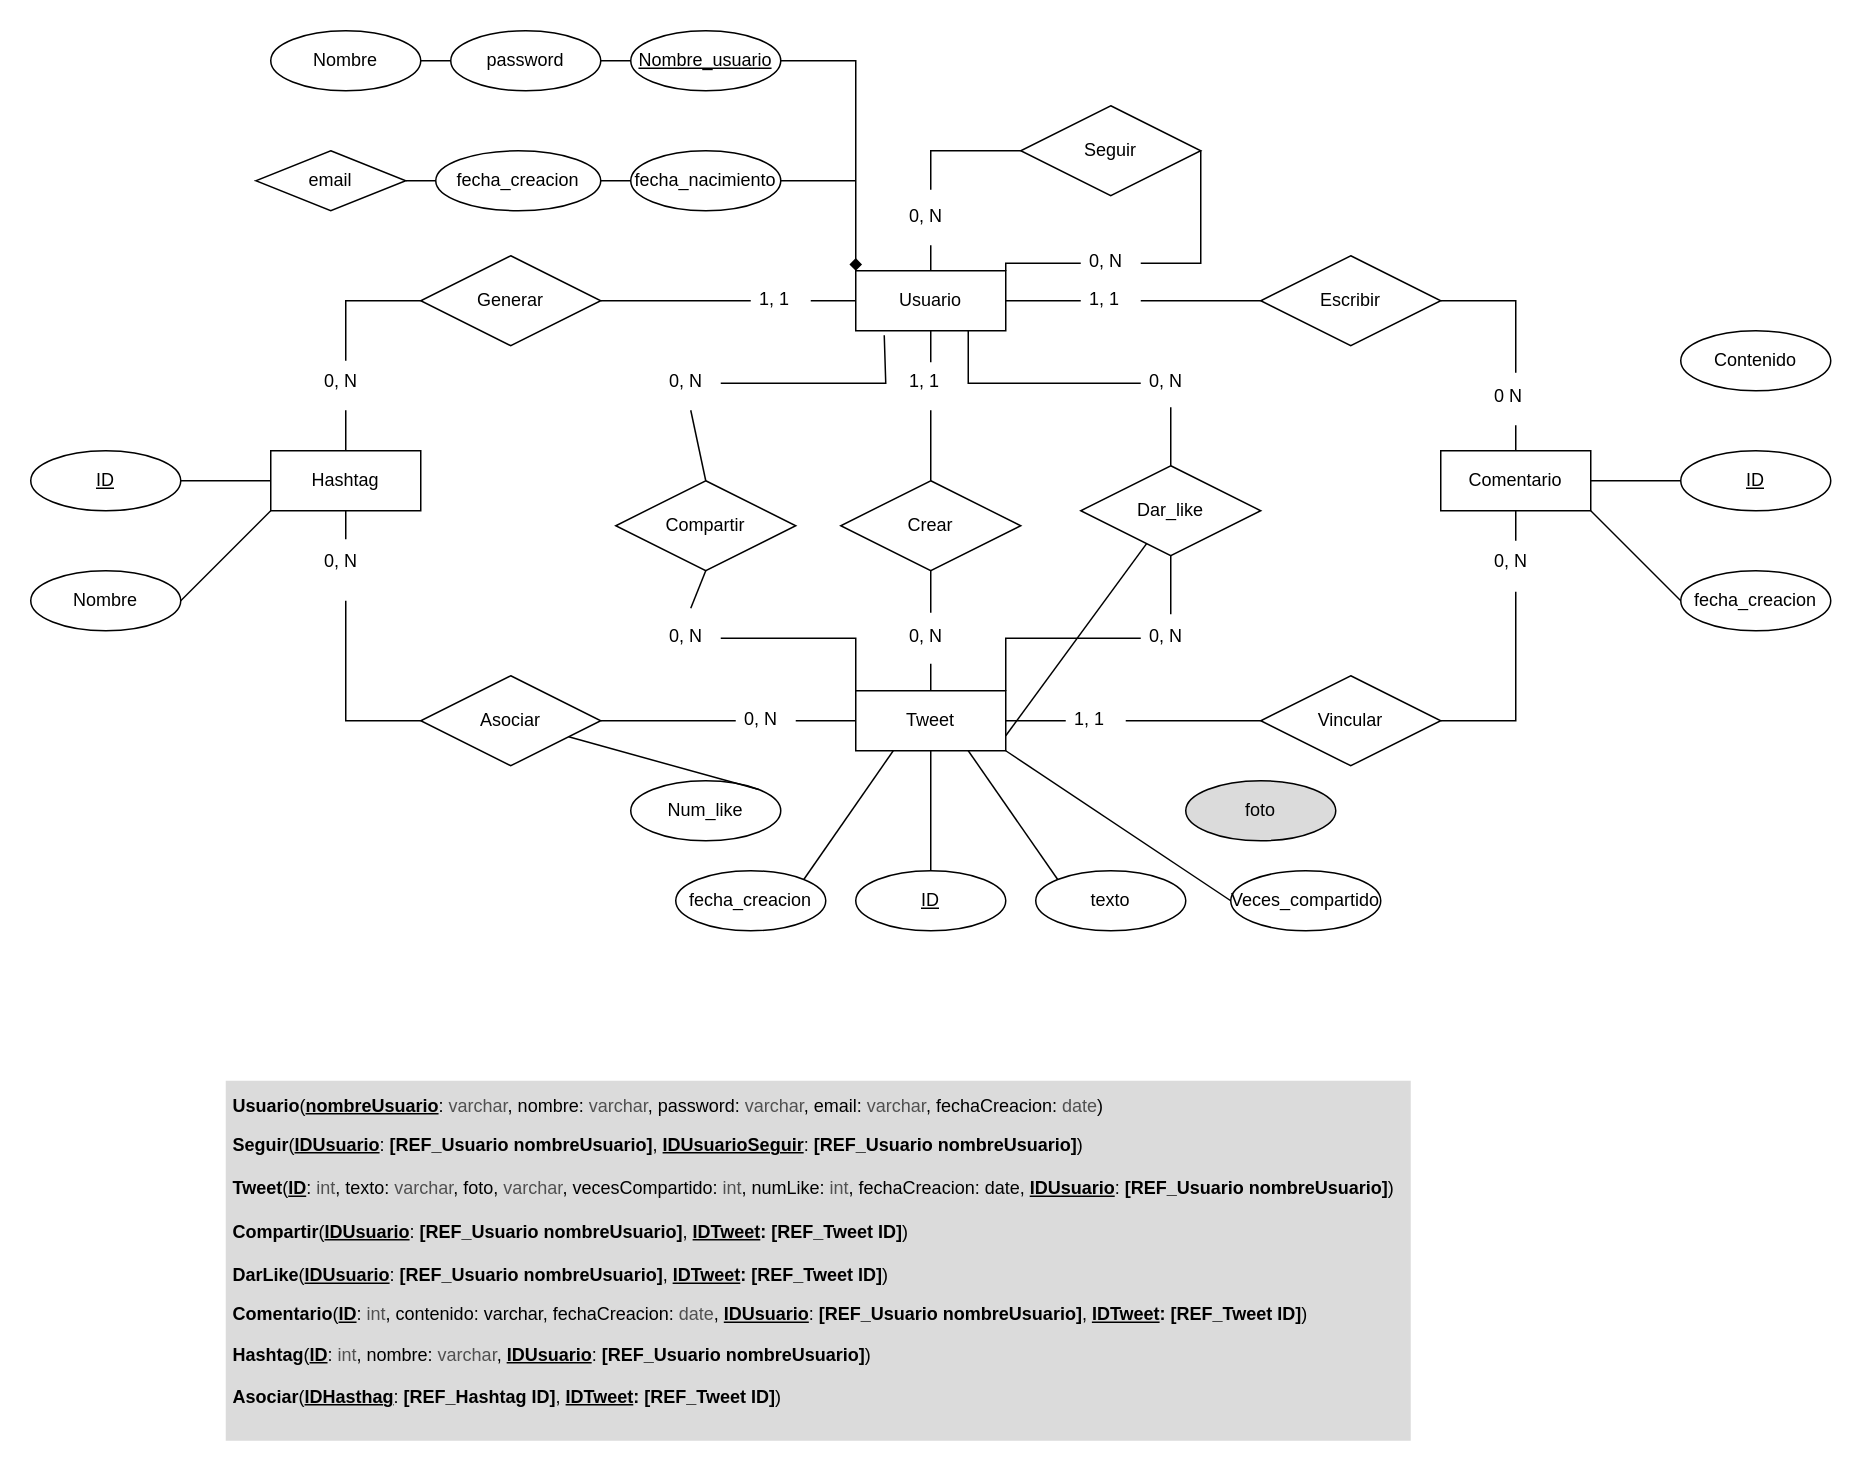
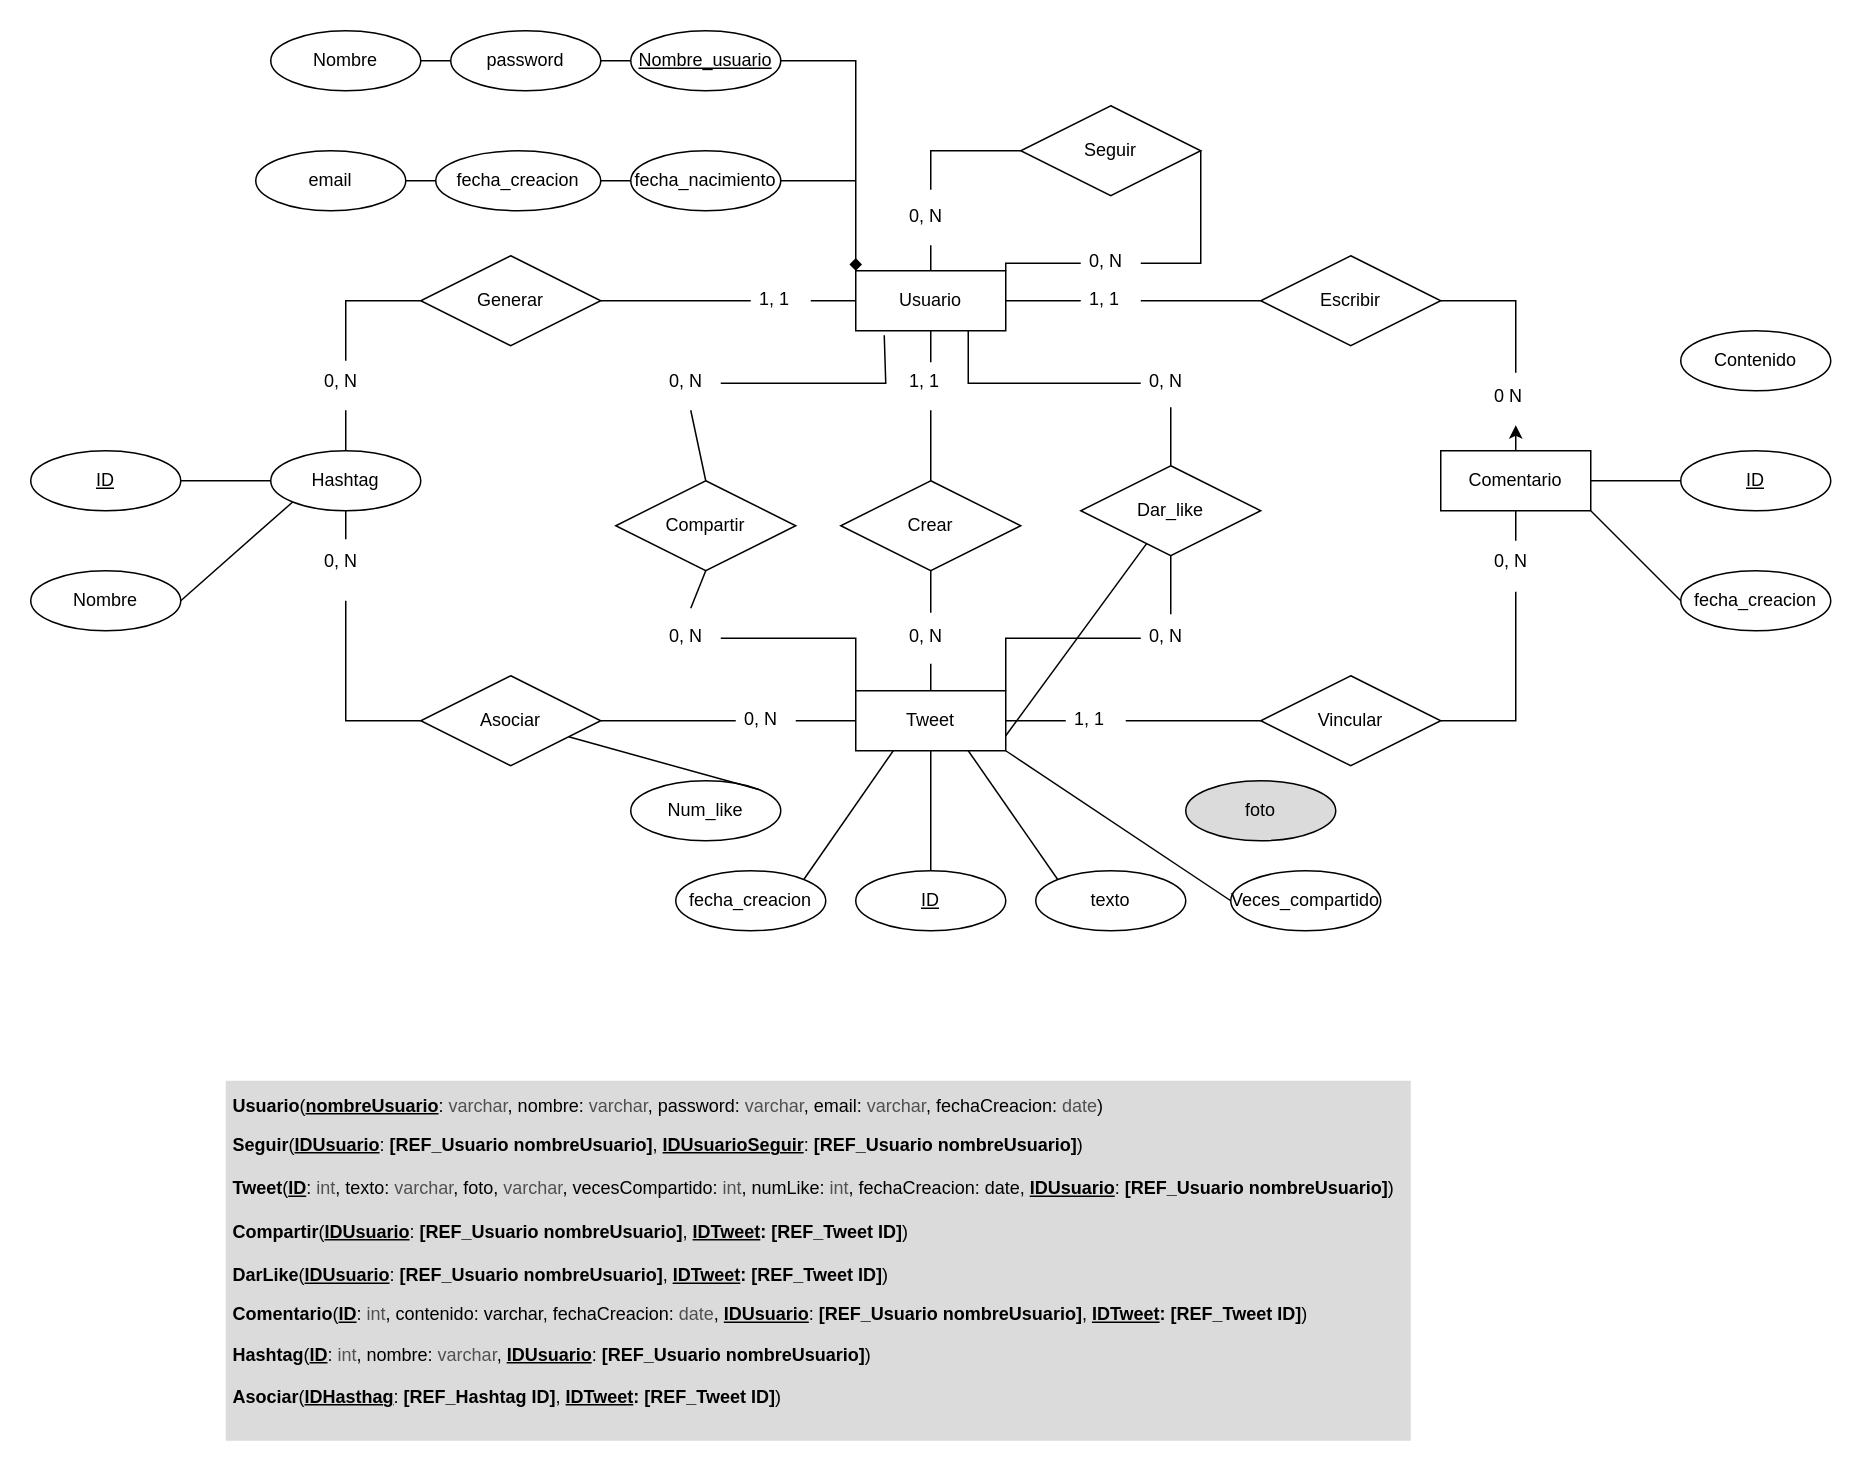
node "email": shape diamond -> ellipse
edge "0 N" -- "Comentario": arrowhead none -> classic
node "Hashtag": shape rectangle -> ellipse
